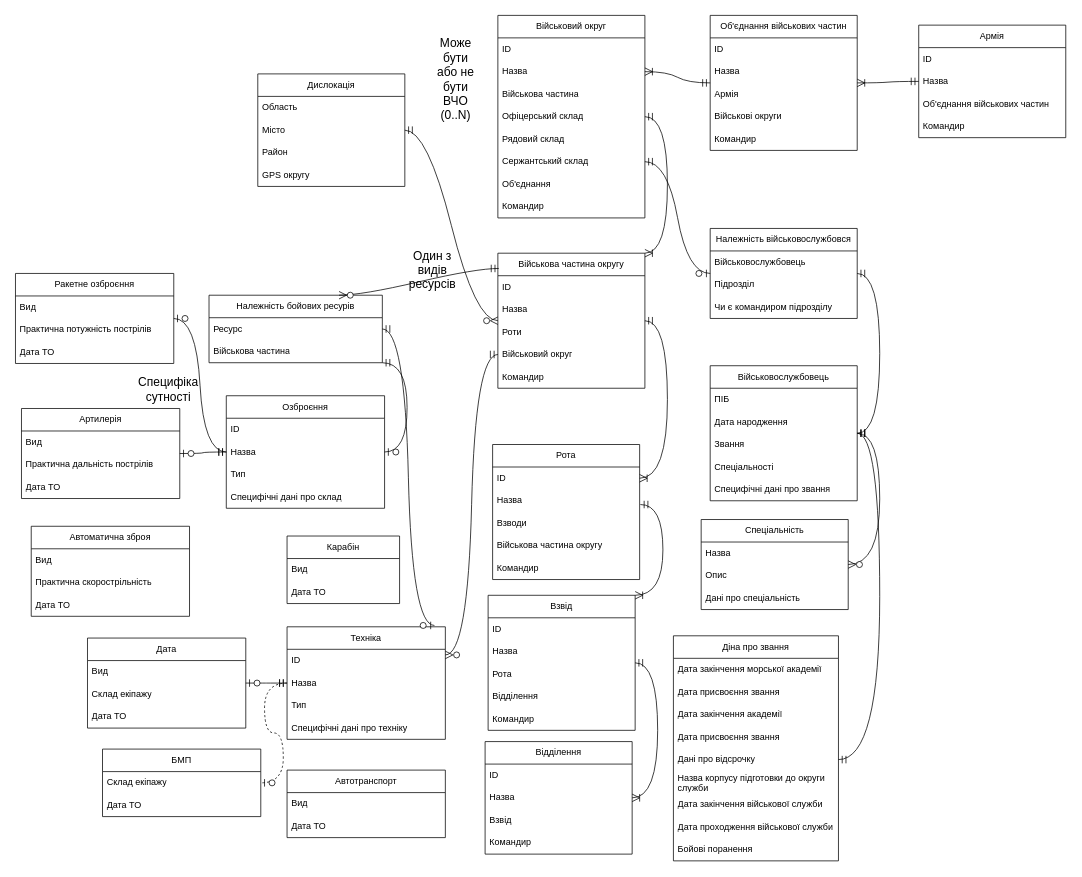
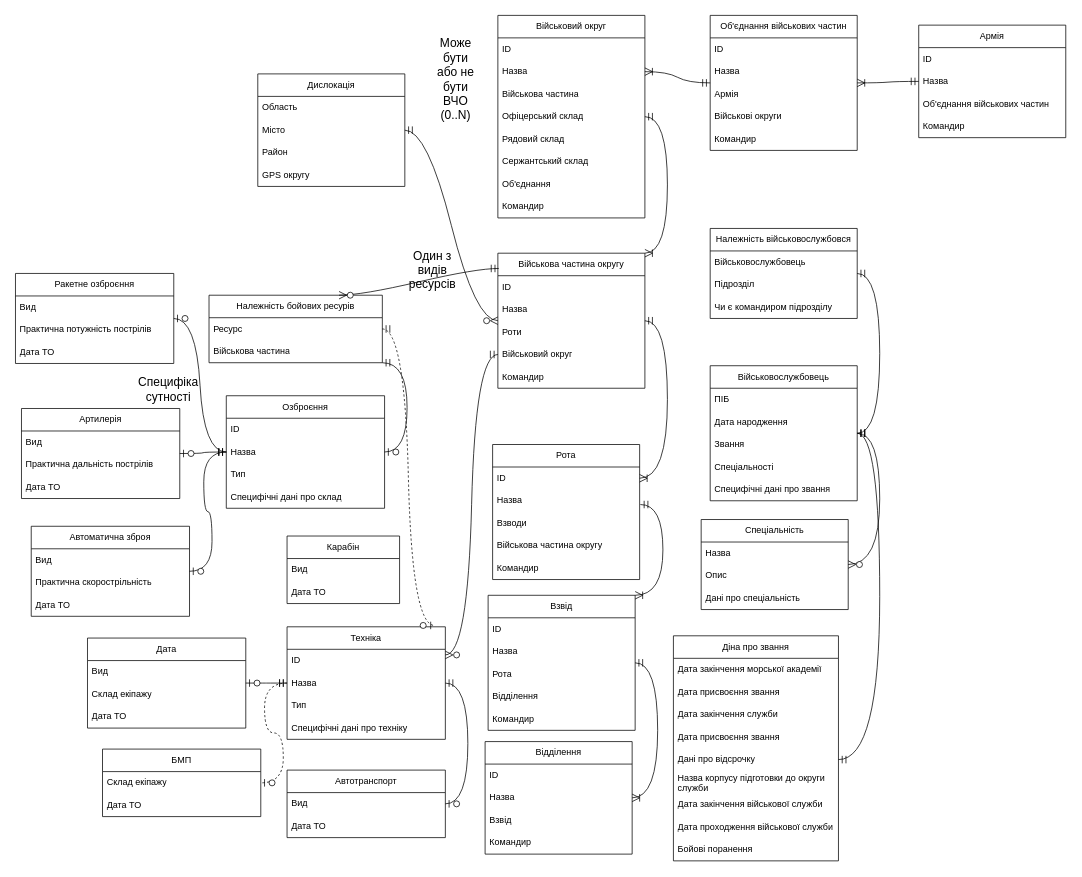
edge "Сержантський склад" -- "Належність військовослужбовся": removed
edge "Озброєння" -- "Автоматична зброя": added
edge "Належність бойових ресурів" -- "Техніка": style solid -> dashed
node "Дата закінчення академії": label "Дата закінчення академії" -> "Дата закінчення служби"
edge "Техніка" -- "Автотранспорт": added
